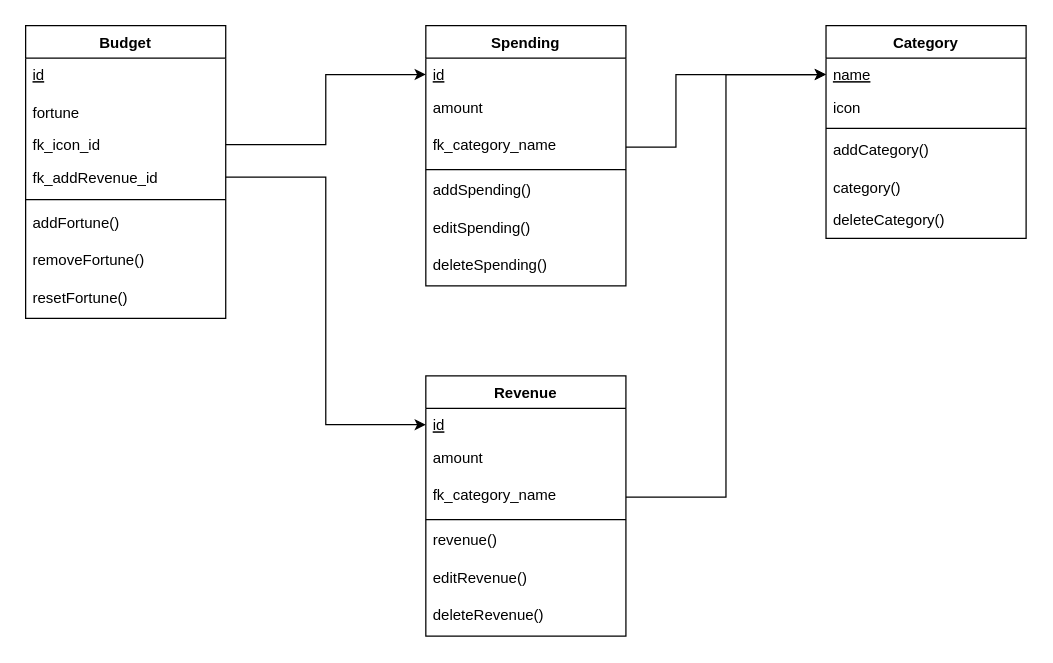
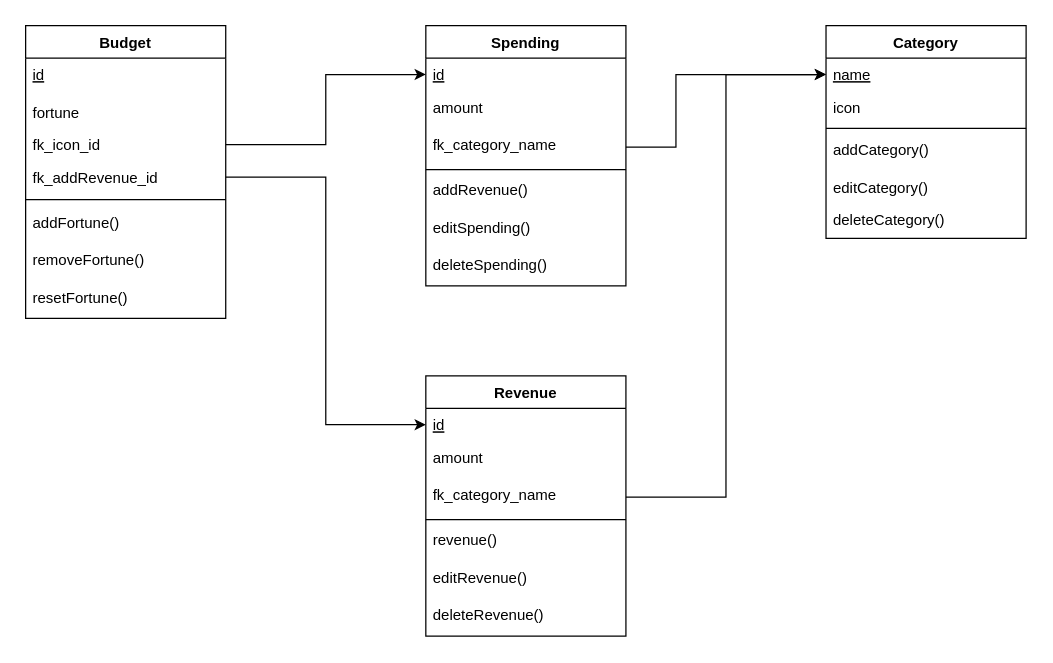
node "category()": label "category()" -> "editCategory()"
node "addSpending()": label "addSpending()" -> "addRevenue()"
